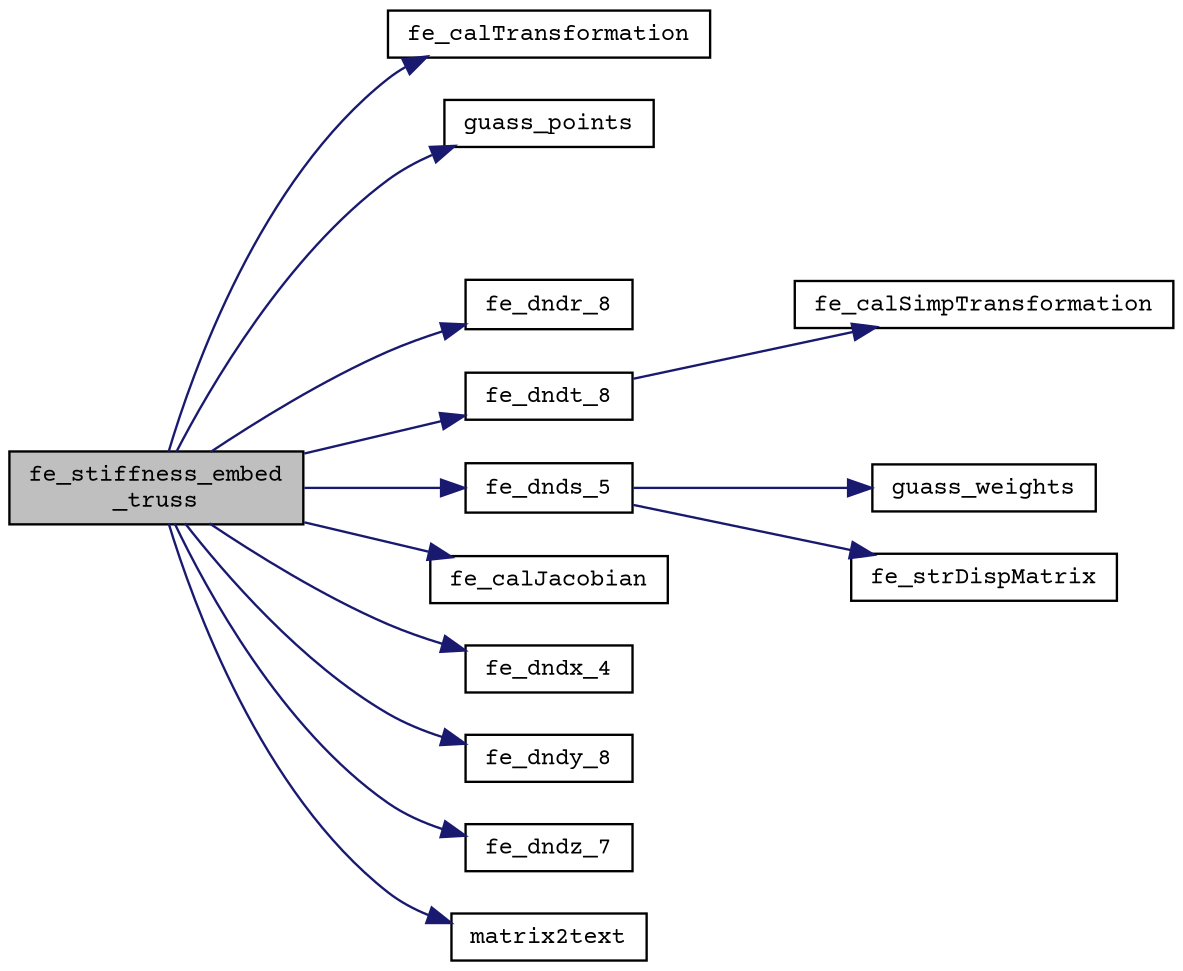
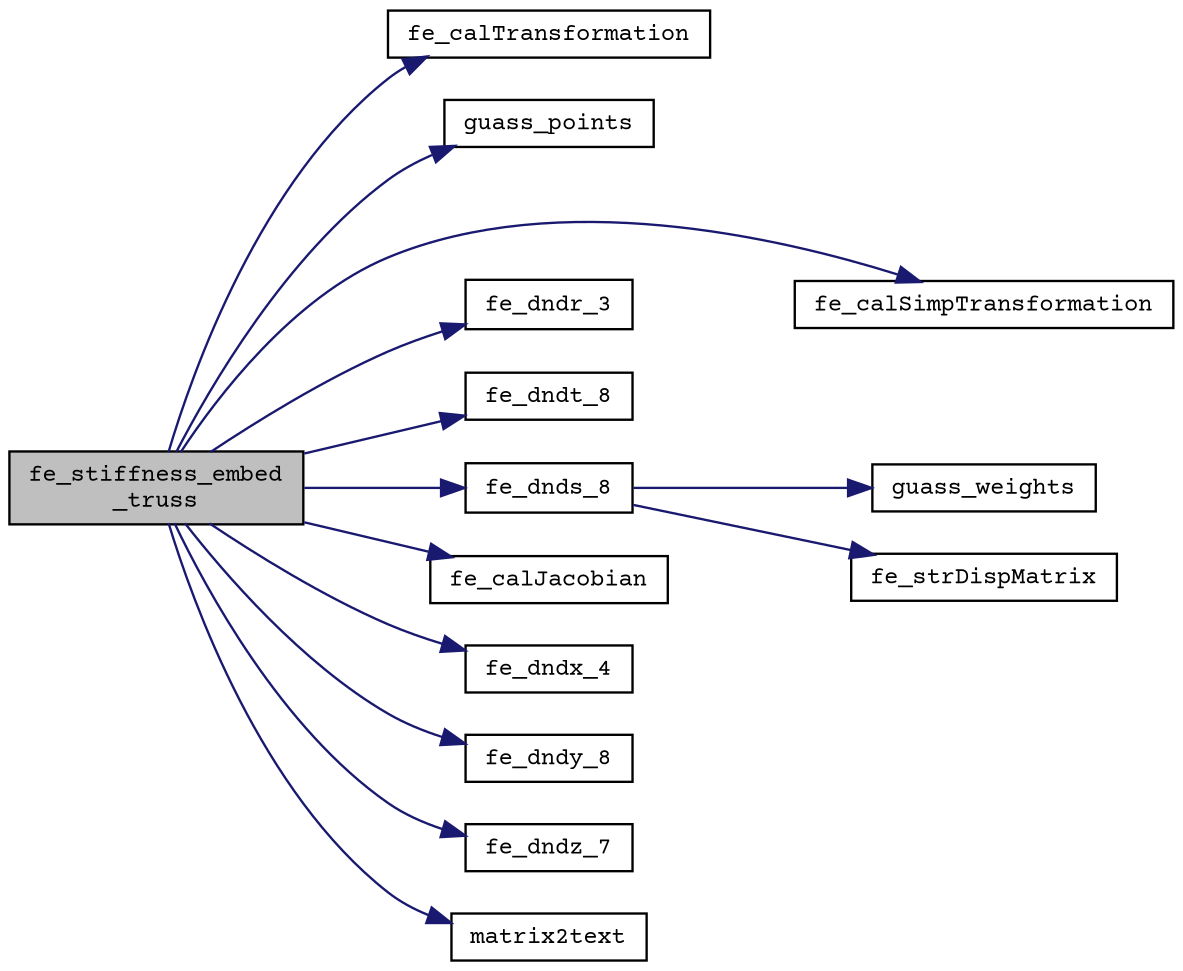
node "fe_dndr_8": label "fe_dndr_8" -> "fe_dndr_3"
edge "fe_dndt_8" -> "fe_calSimpTransformation": now "fe_stiffness_embed _truss" -> "fe_calSimpTransformation"
node "fe_dnds_5": label "fe_dnds_5" -> "fe_dnds_8"
